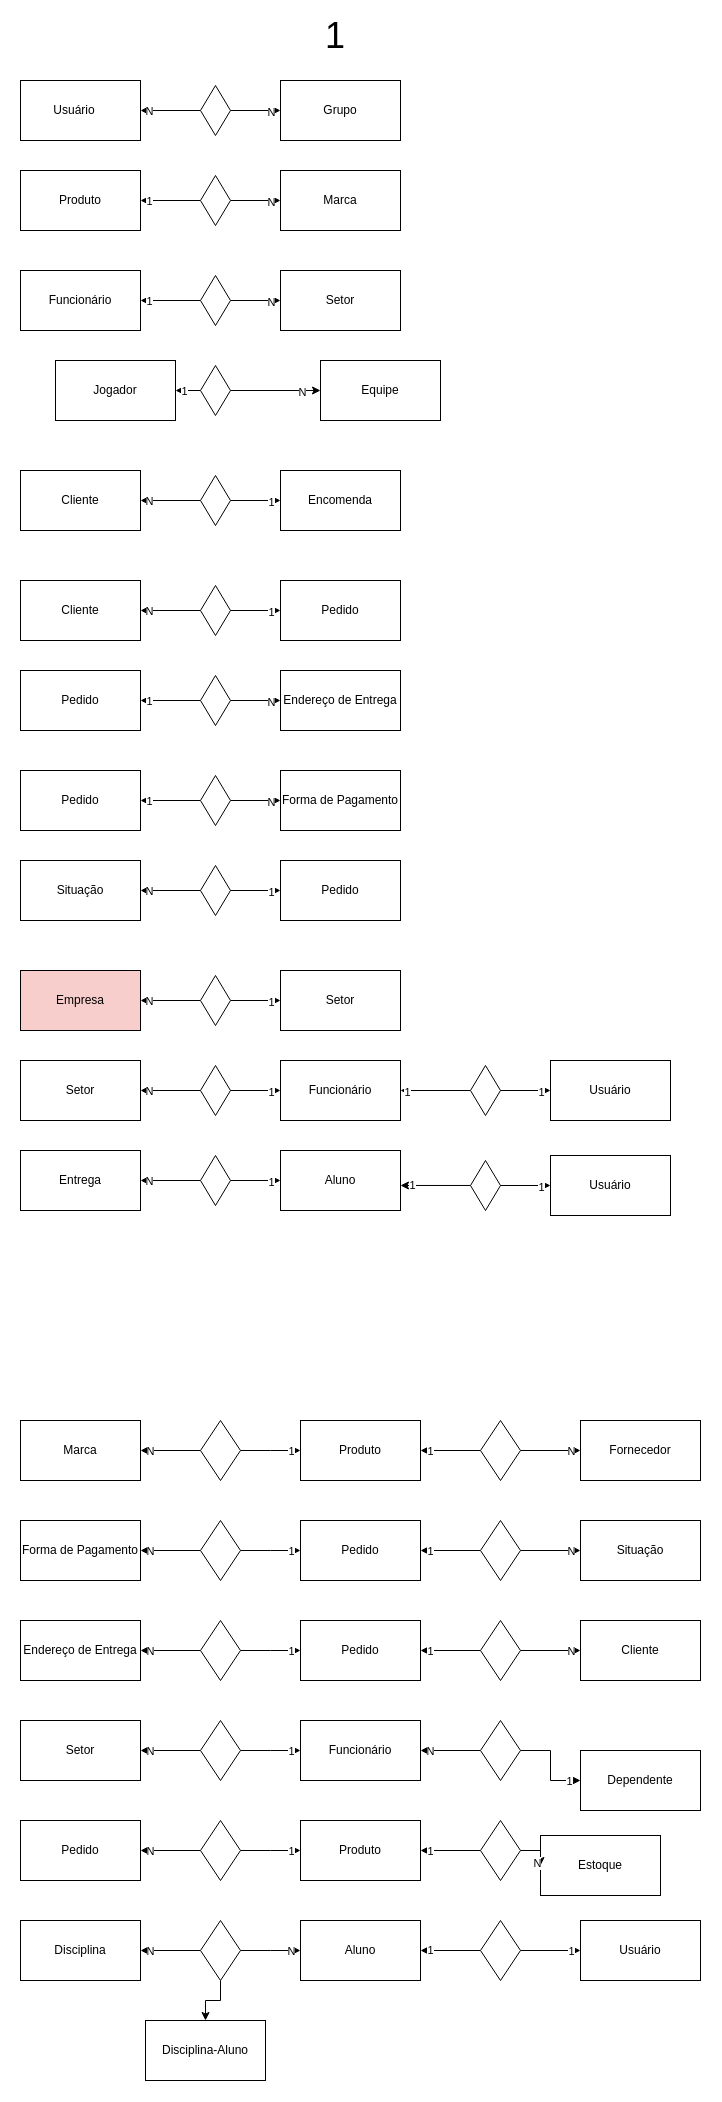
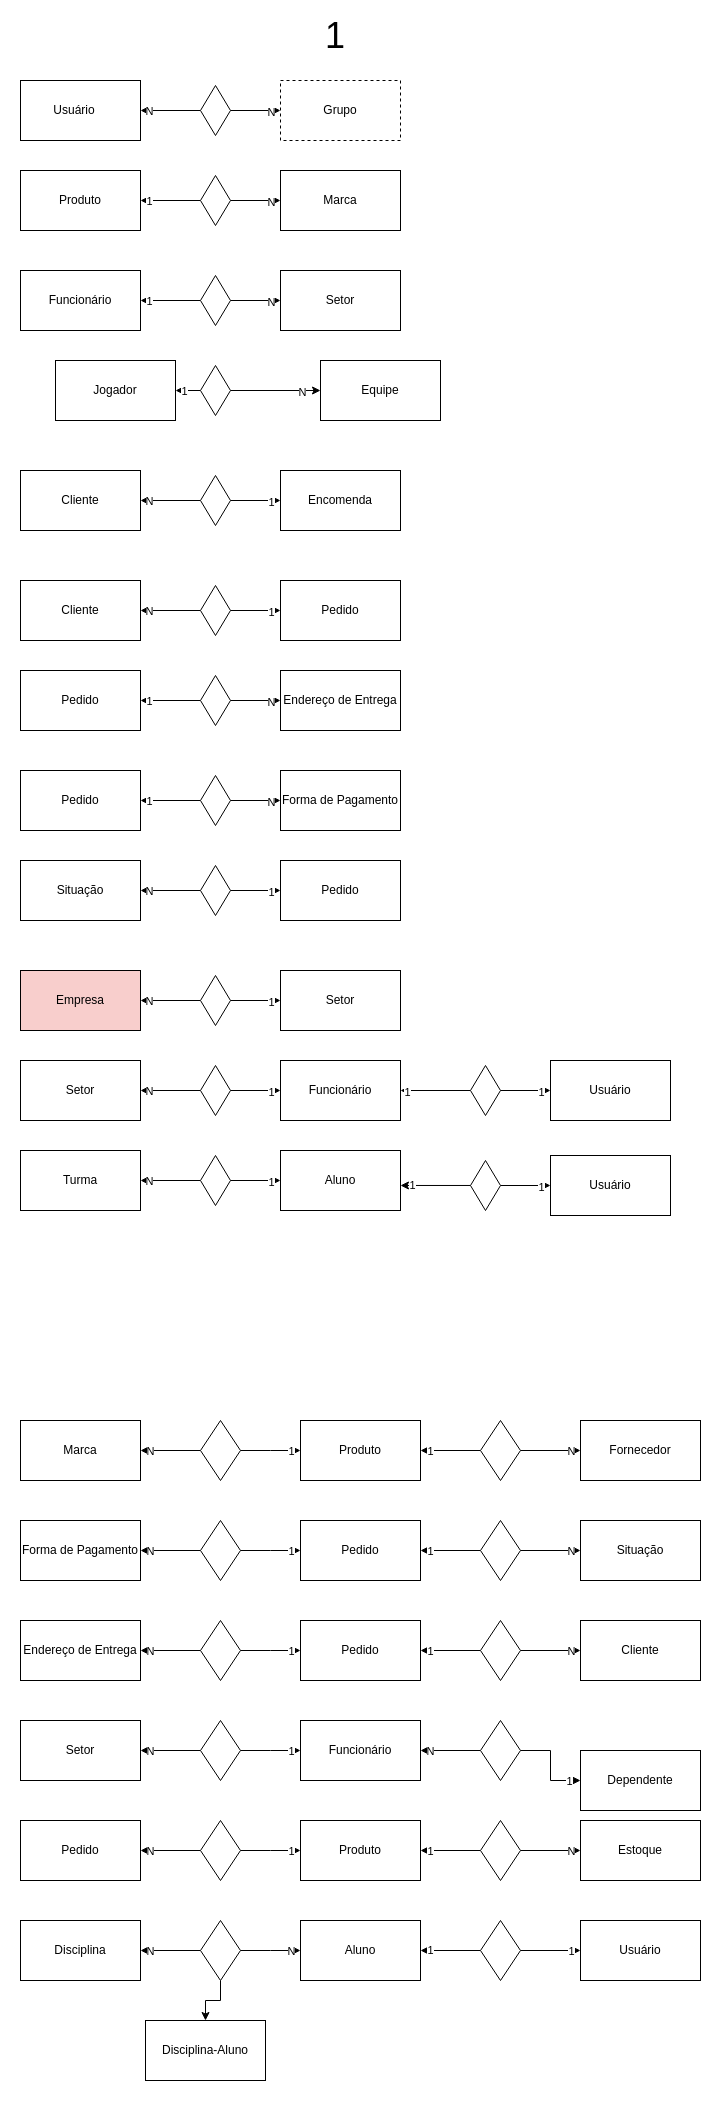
node "Grupo": style solid -> dashed
node "Entrega": label "Entrega" -> "Turma"
node "Estoque": moved (601, 1866) -> (641, 1851)
